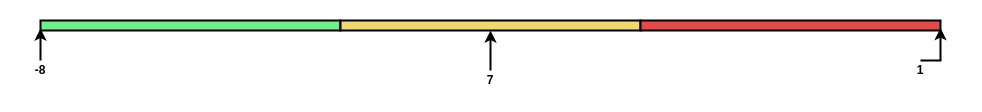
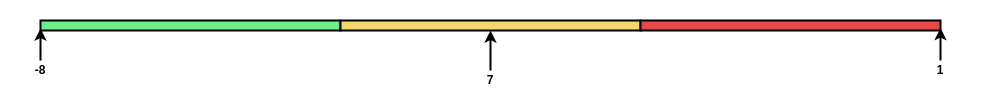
node "1": moved (921, 71) -> (941, 71)
